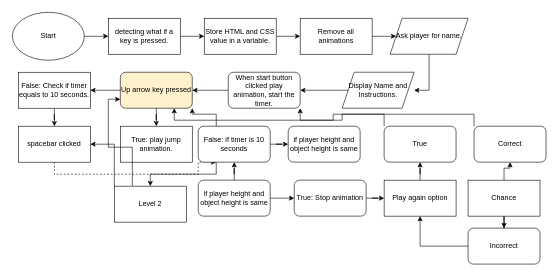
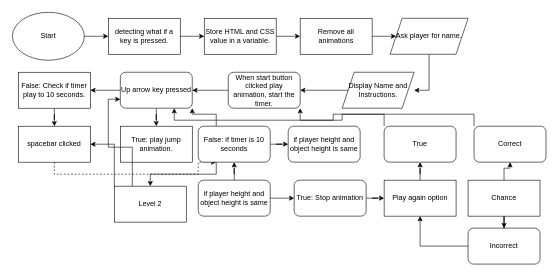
node "False: Check if timer equals to 10 seconds.": label "False: Check if timer equals to 10 seconds." -> "False: Check if timer play to 10 seconds."
node "Up arrow key pressed": fillcolor #fff2cc -> #ffffff
